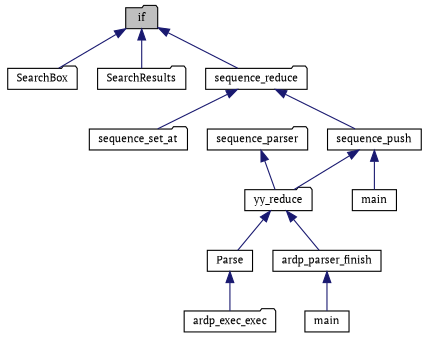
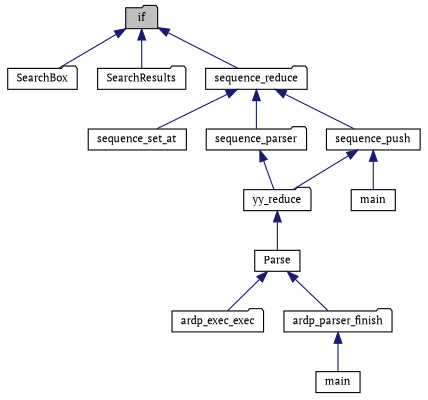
edge "sequence_parser" -> "sequence_reduce": added
node "sequence_set_at": shape folder -> box
edge "ardp_parser_finish" -> "yy_reduce": now "ardp_parser_finish" -> "Parse"
node "ardp_parser_finish": shape box -> folder
